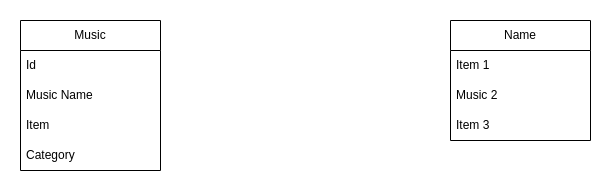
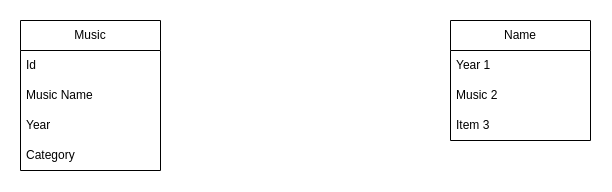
node "Item 1": label "Item 1" -> "Year 1"
node "Item": label "Item" -> "Year"
